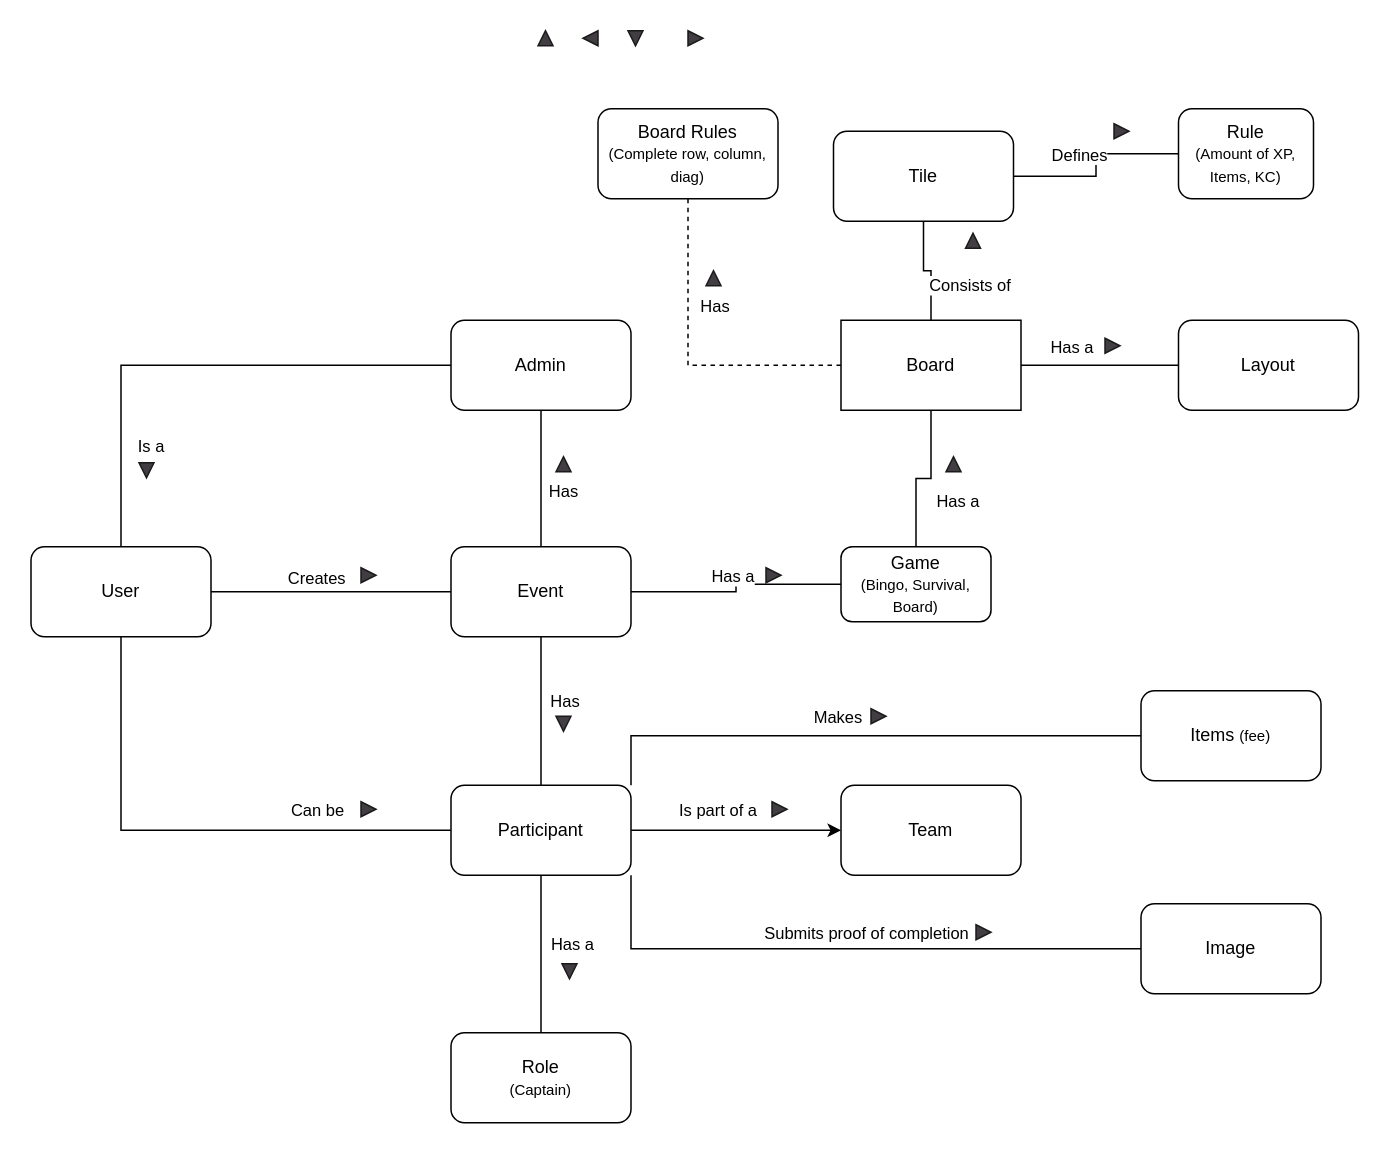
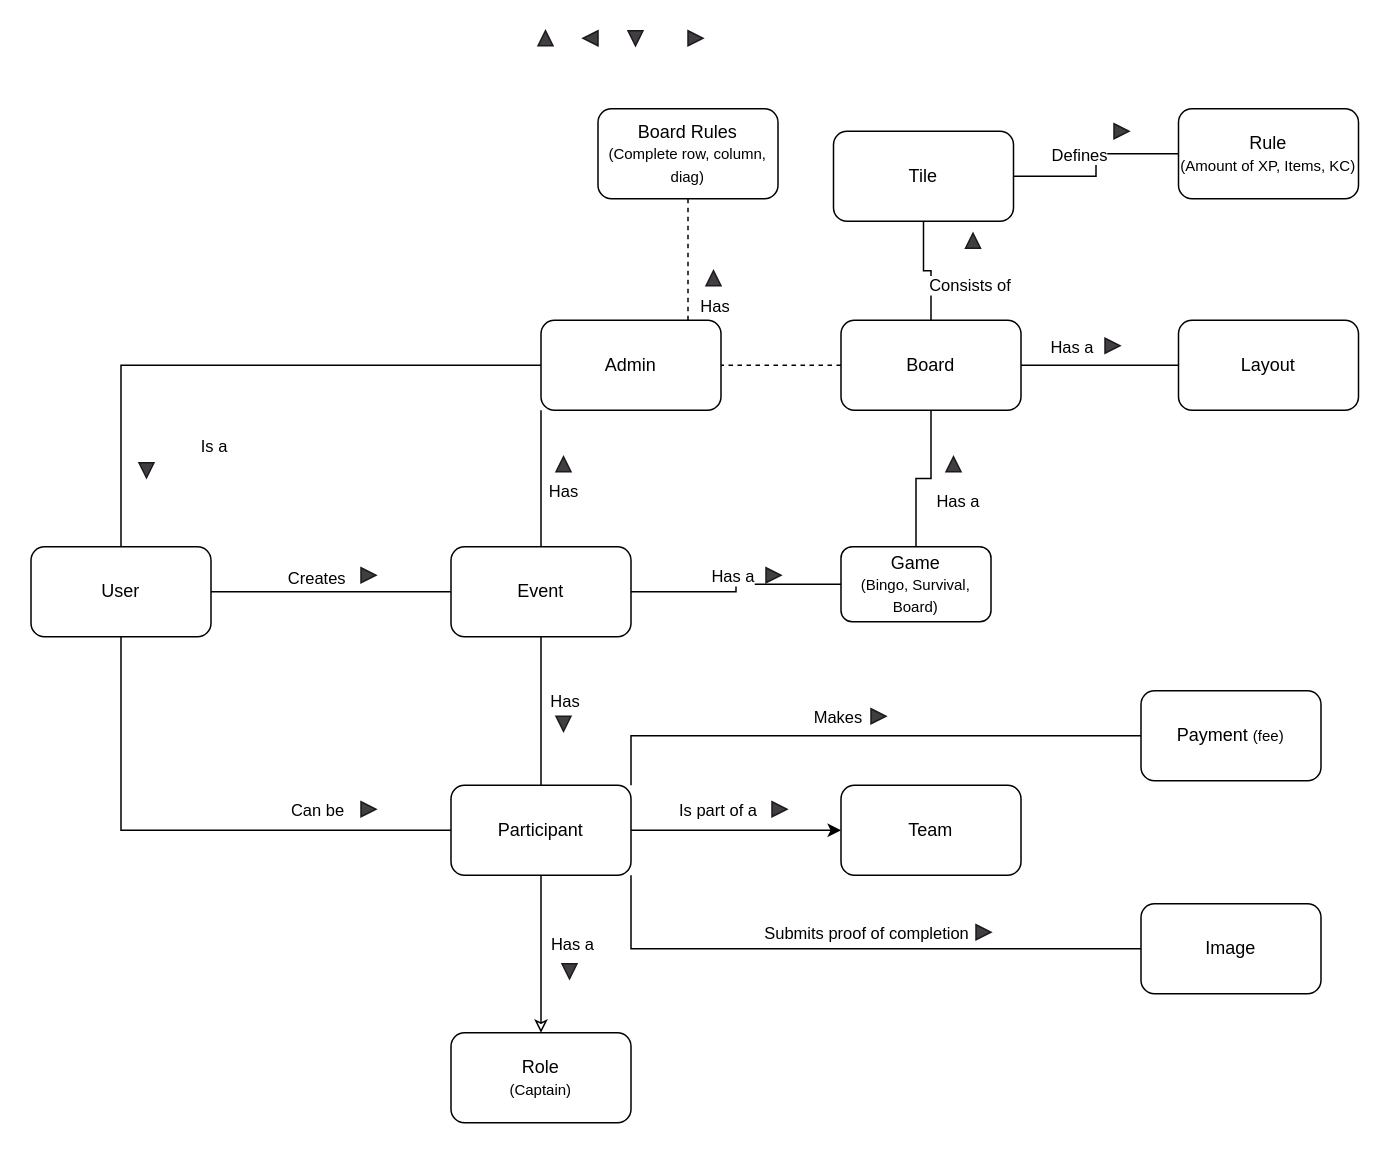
node "Rule (Amount of XP, Items, KC)": size 135x90 -> 180x90
node "Admin": moved (541, 365) -> (631, 365)
node "Board": shape rectangle -> rounded rectangle
node "Items (fee)": label "Items (fee)" -> "Payment (fee)"
edge "Participant" -- "Role (Captain)": arrowhead none -> classic
